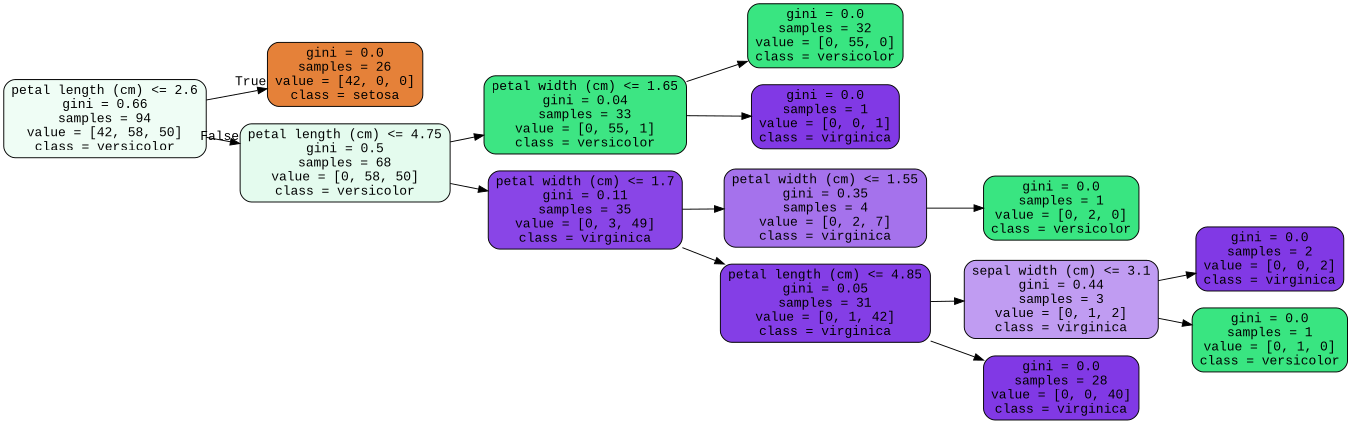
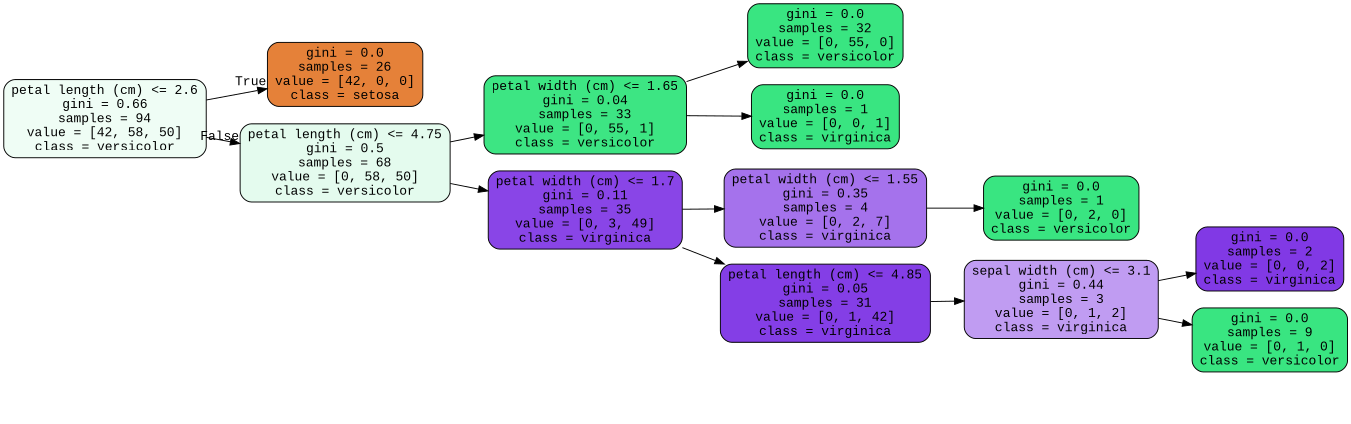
node "gini = 0.0 samples = 1 value = [0, 0, 1] class = virginica": fillcolor #8139e5 -> #39e581
node "gini = 0.0 samples = 1 value = [0, 1, 0] class = versicolor": label "gini = 0.0 samples = 1 value = [0, 1, 0] class = versicolor" -> "gini = 0.0 samples = 9 value = [0, 1, 0] class = versicolor"
node "gini = 0.0 samples = 28 value = [0, 0, 40] class = virginica": removed
